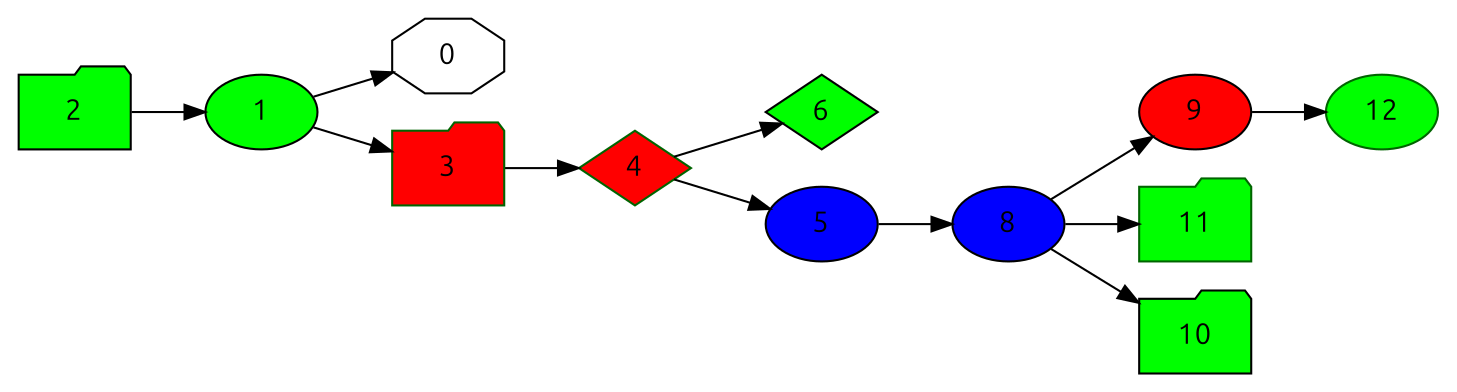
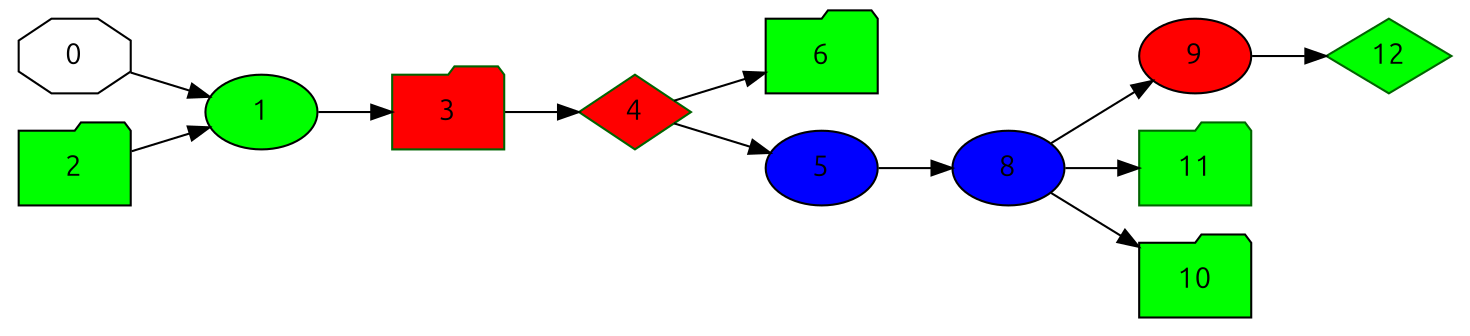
edge "1" -> "0": reversed
node "6": shape diamond -> folder
node "12": shape ellipse -> diamond
